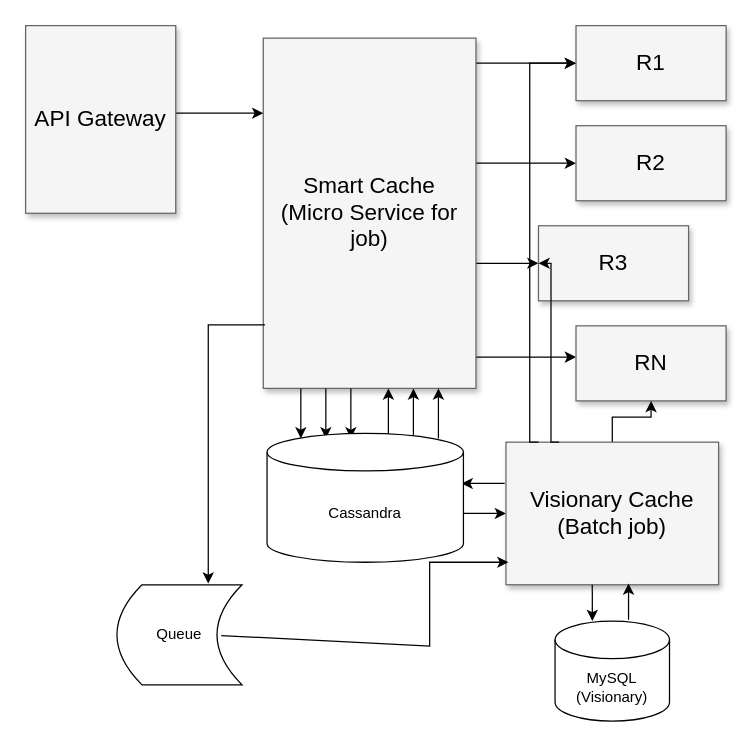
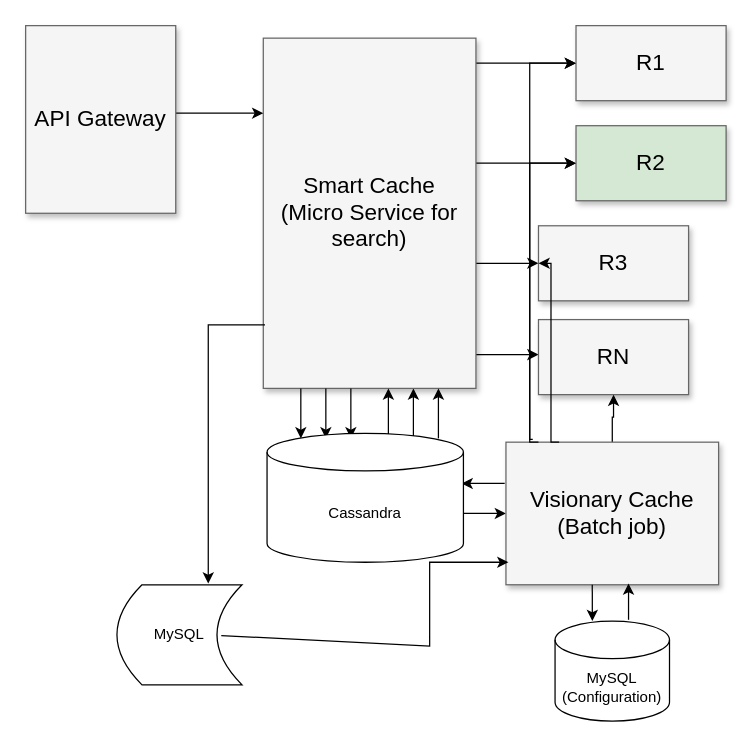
edge "Visionary Cache (Batch job)" -> "R2": added
node "R2": fillcolor #f5f5f5 -> #d5e8d4
node "Smart Cache (Micro Service for job)": label "Smart Cache (Micro Service for job)" -> "Smart Cache (Micro Service for search)"
node "RN": moved (651, 363) -> (613, 357)
node "Queue": label "Queue" -> "MySQL"
node "MySQL (Visionary)": label "MySQL (Visionary)" -> "MySQL (Configuration)"
